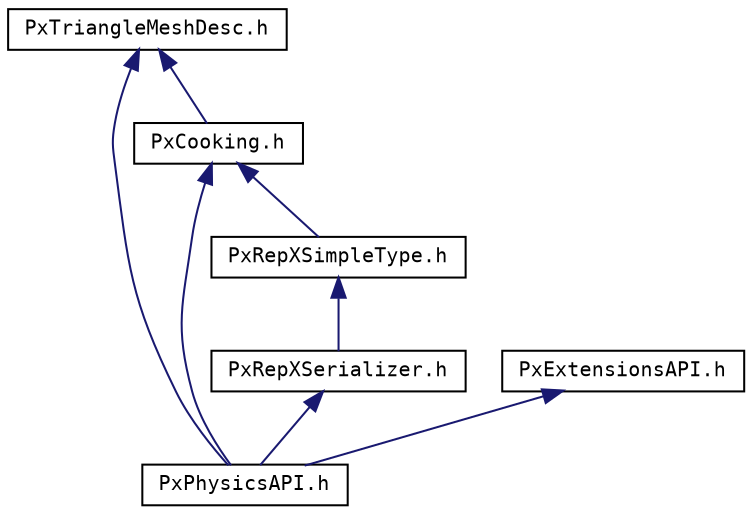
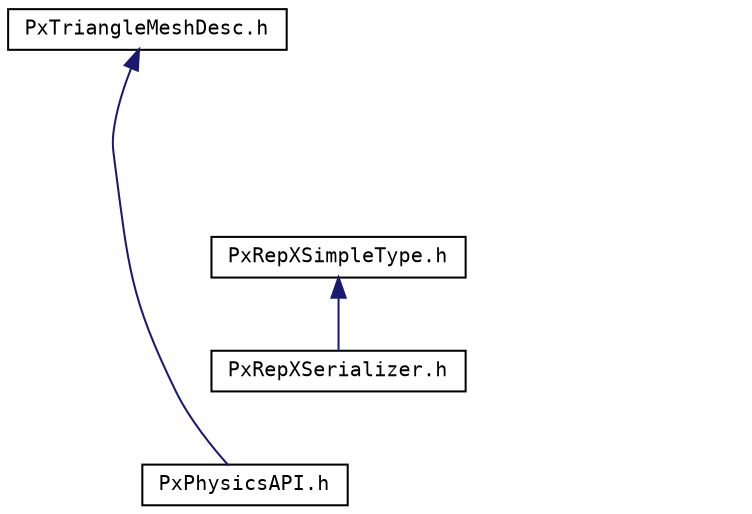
node "PxCooking.h": removed
node "PxExtensionsAPI.h": removed
edge "PxPhysicsAPI.h" -> "PxRepXSerializer.h": removed
